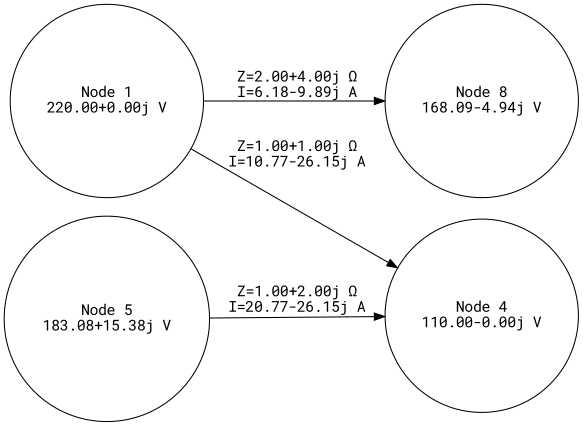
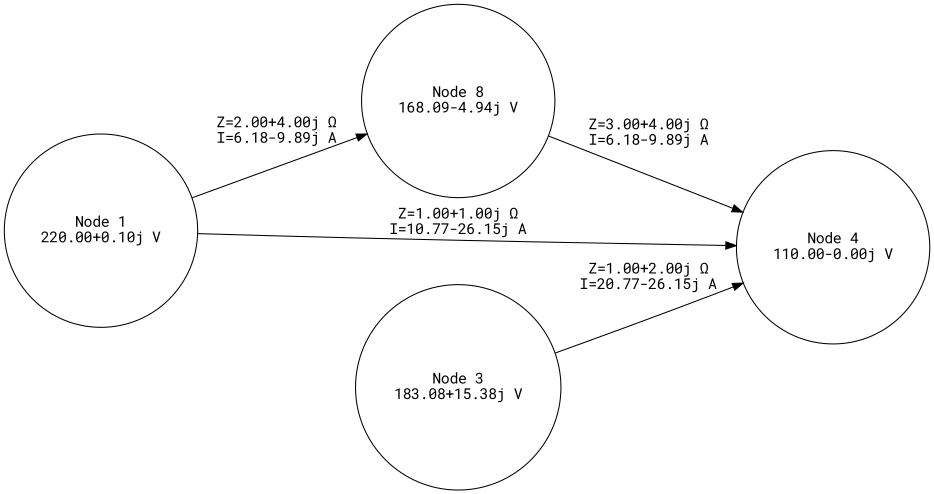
node "Node 1 220.00+0.00j V": label "Node 1 220.00+0.00j V" -> "Node 1 220.00+0.10j V"
edge "Node 8 168.09-4.94j V" -> "Node 4 110.00-0.00j V": added, label "Z=3.00+4.00j Ω I=6.18-9.89j A"
node "Node 5 183.08+15.38j V": label "Node 5 183.08+15.38j V" -> "Node 3 183.08+15.38j V"
